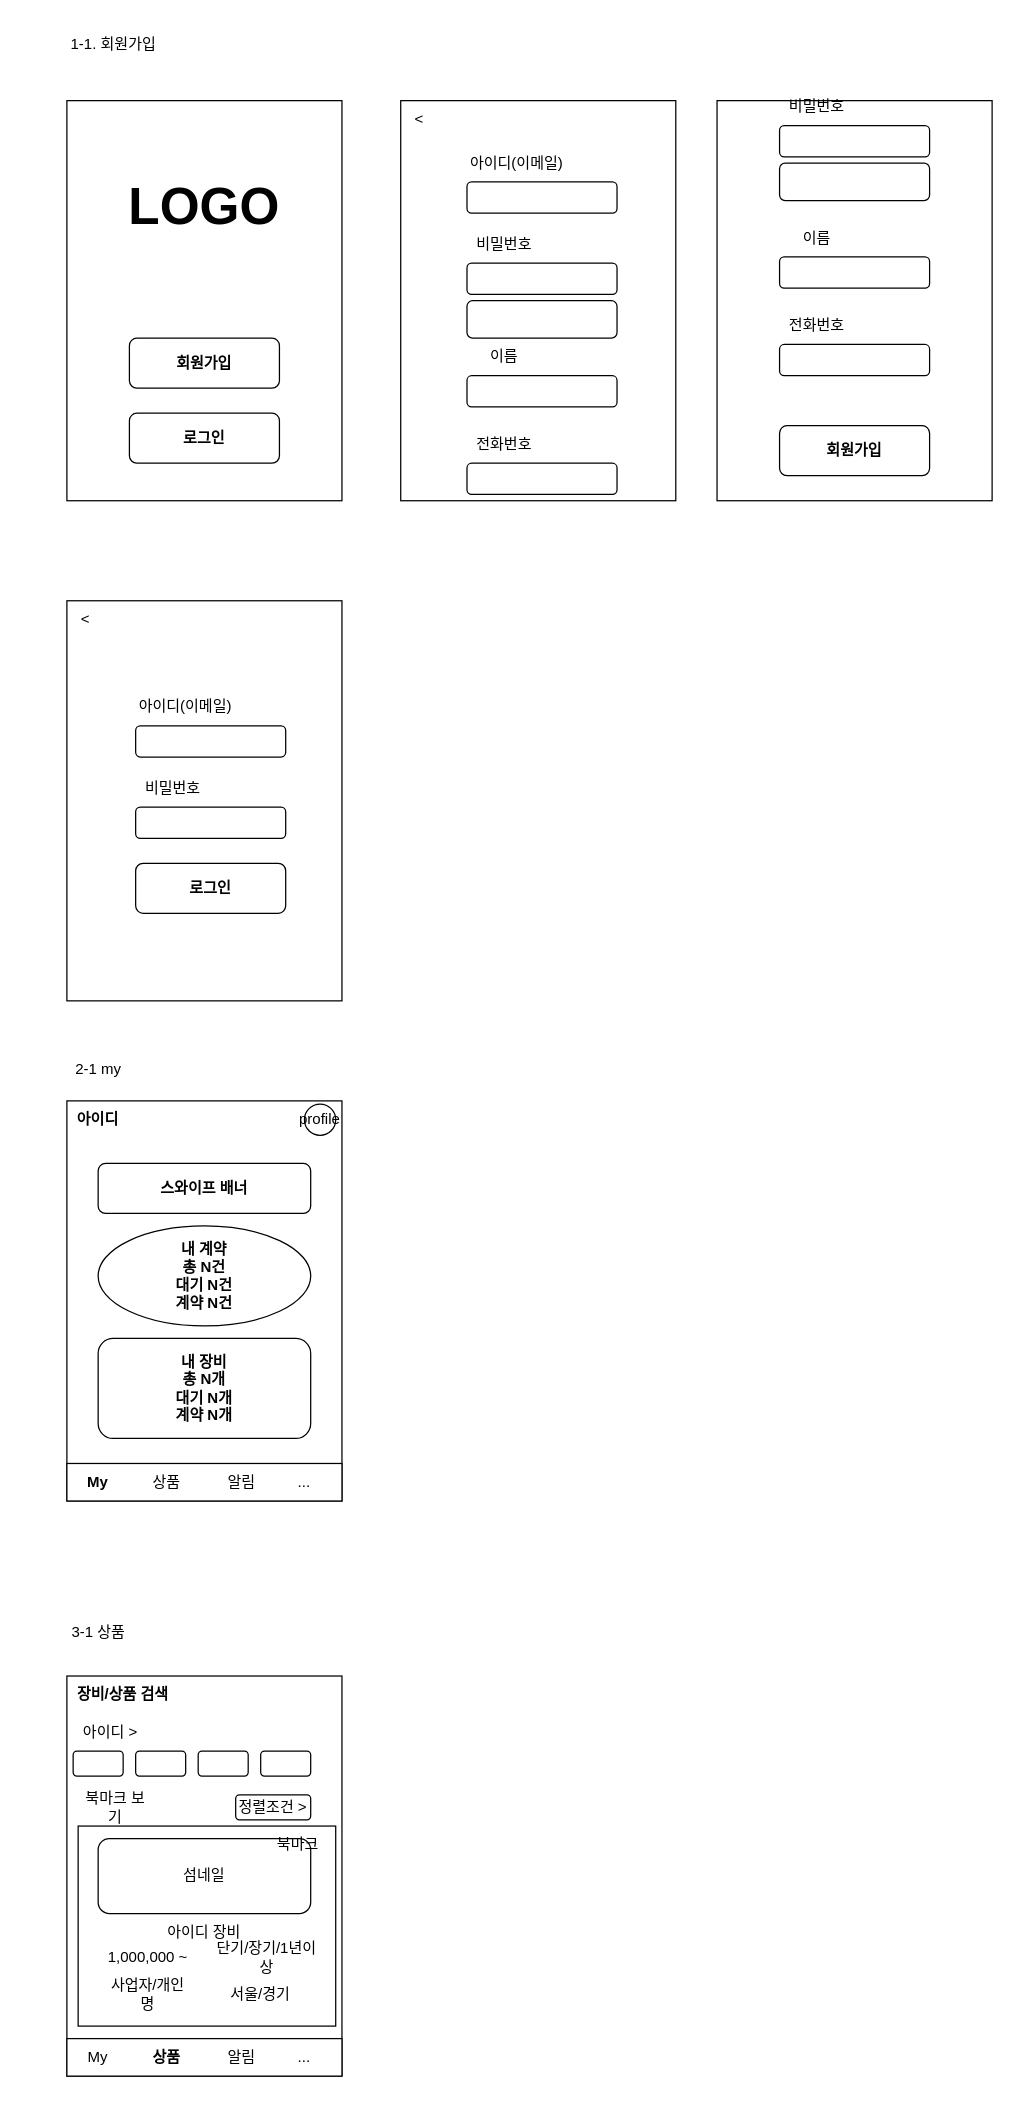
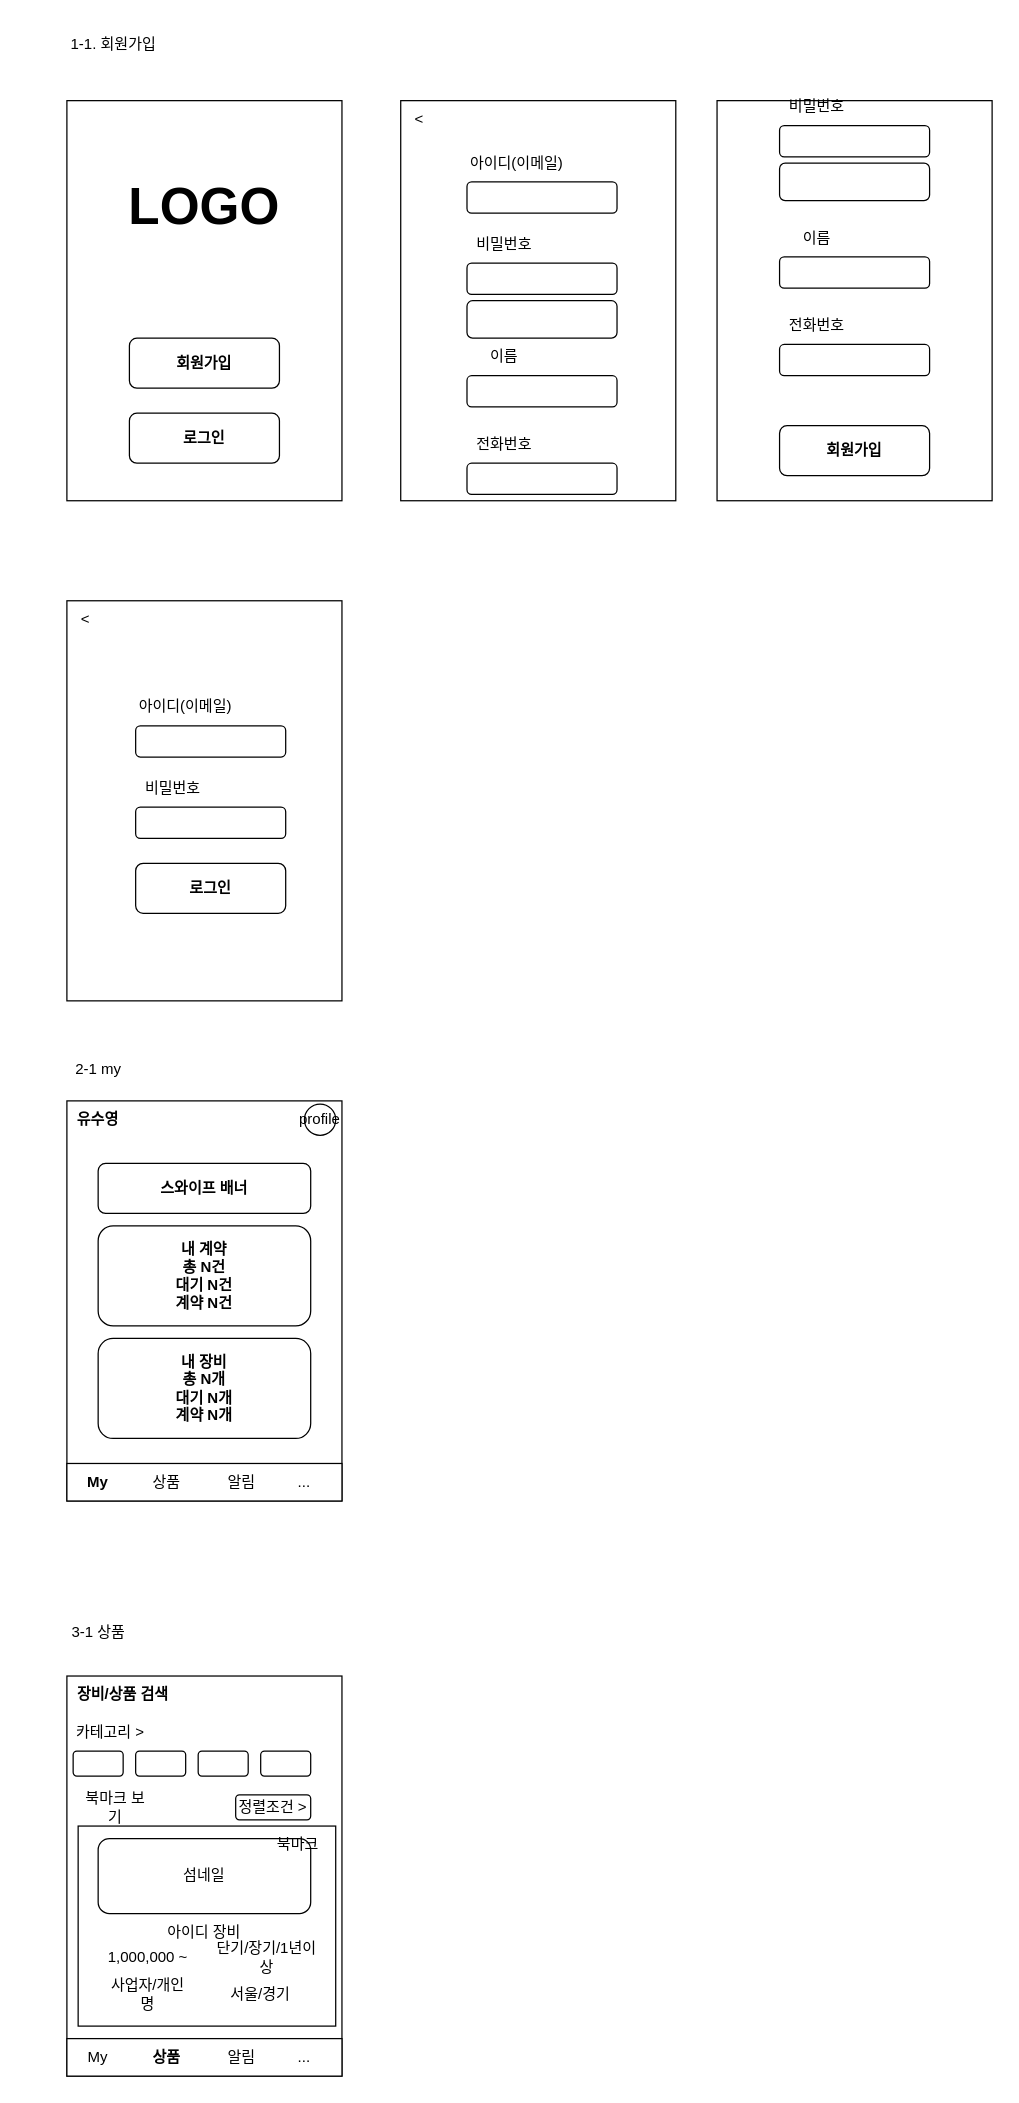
node "아이디": label "아이디" -> "유수영"
node "내 계약 총 N건 대기 N건 계약 N건": shape ellipse -> rounded rectangle
node "아이디 >": label "아이디 >" -> "카테고리 >"
